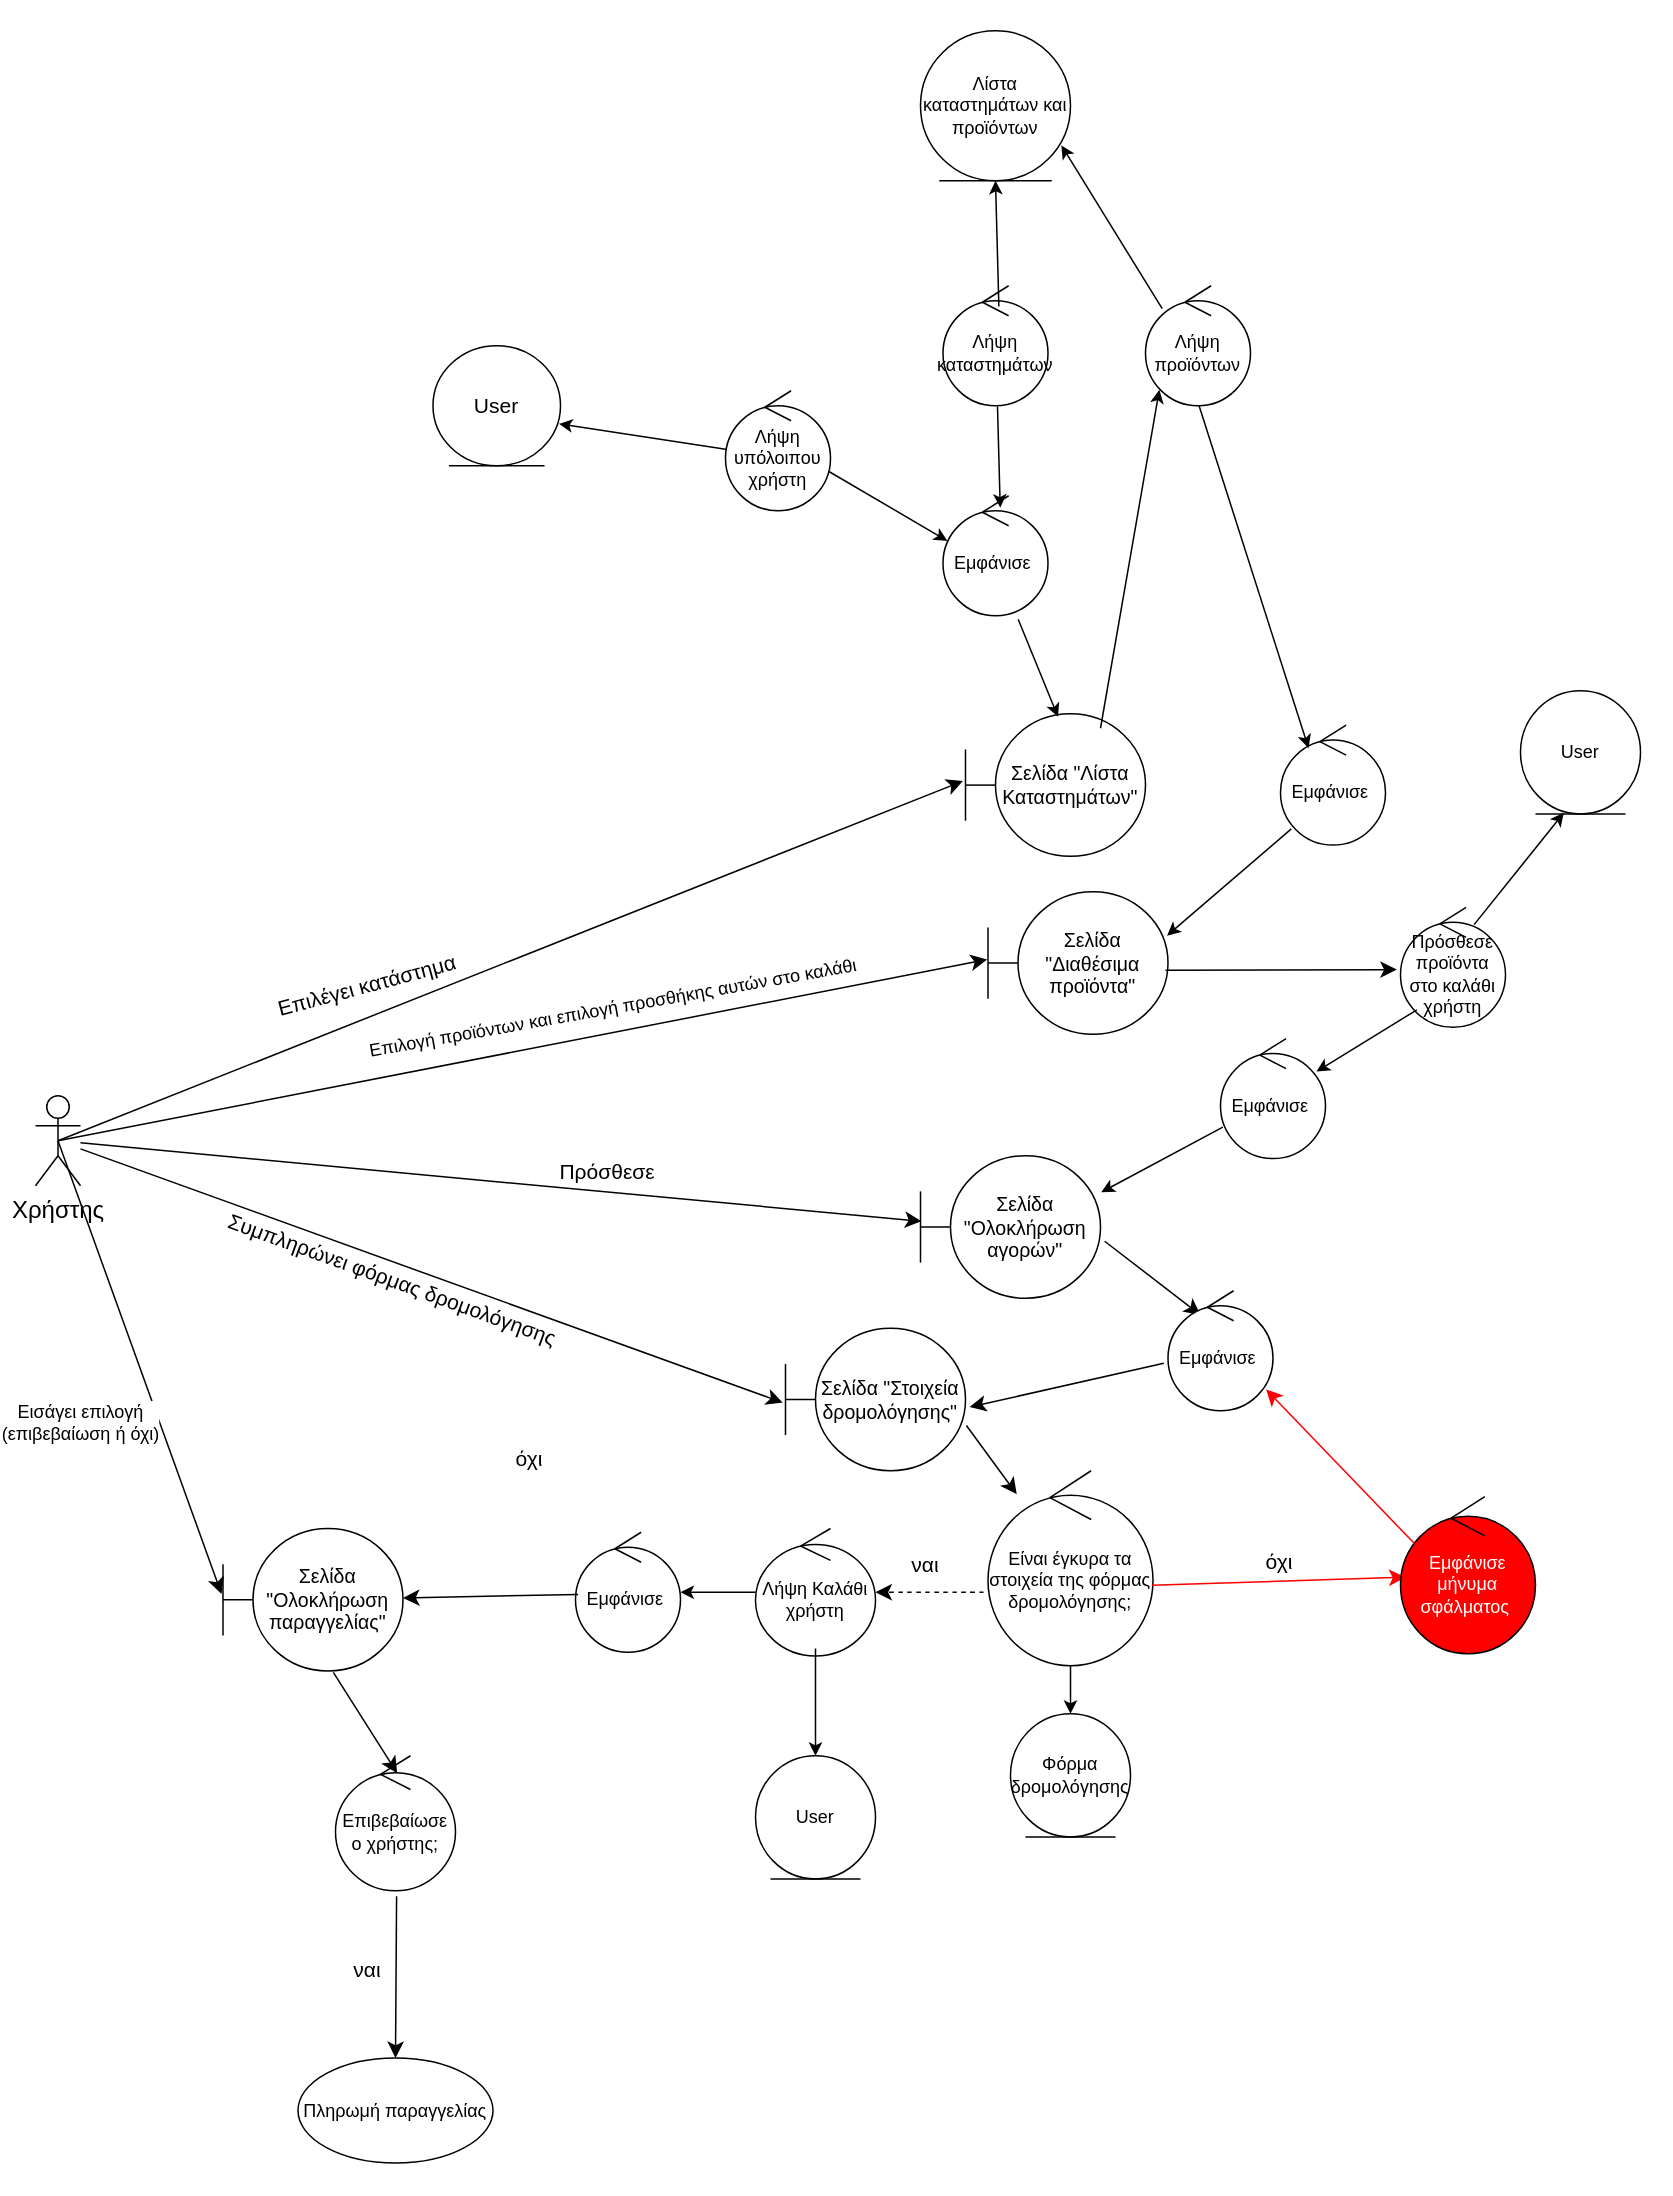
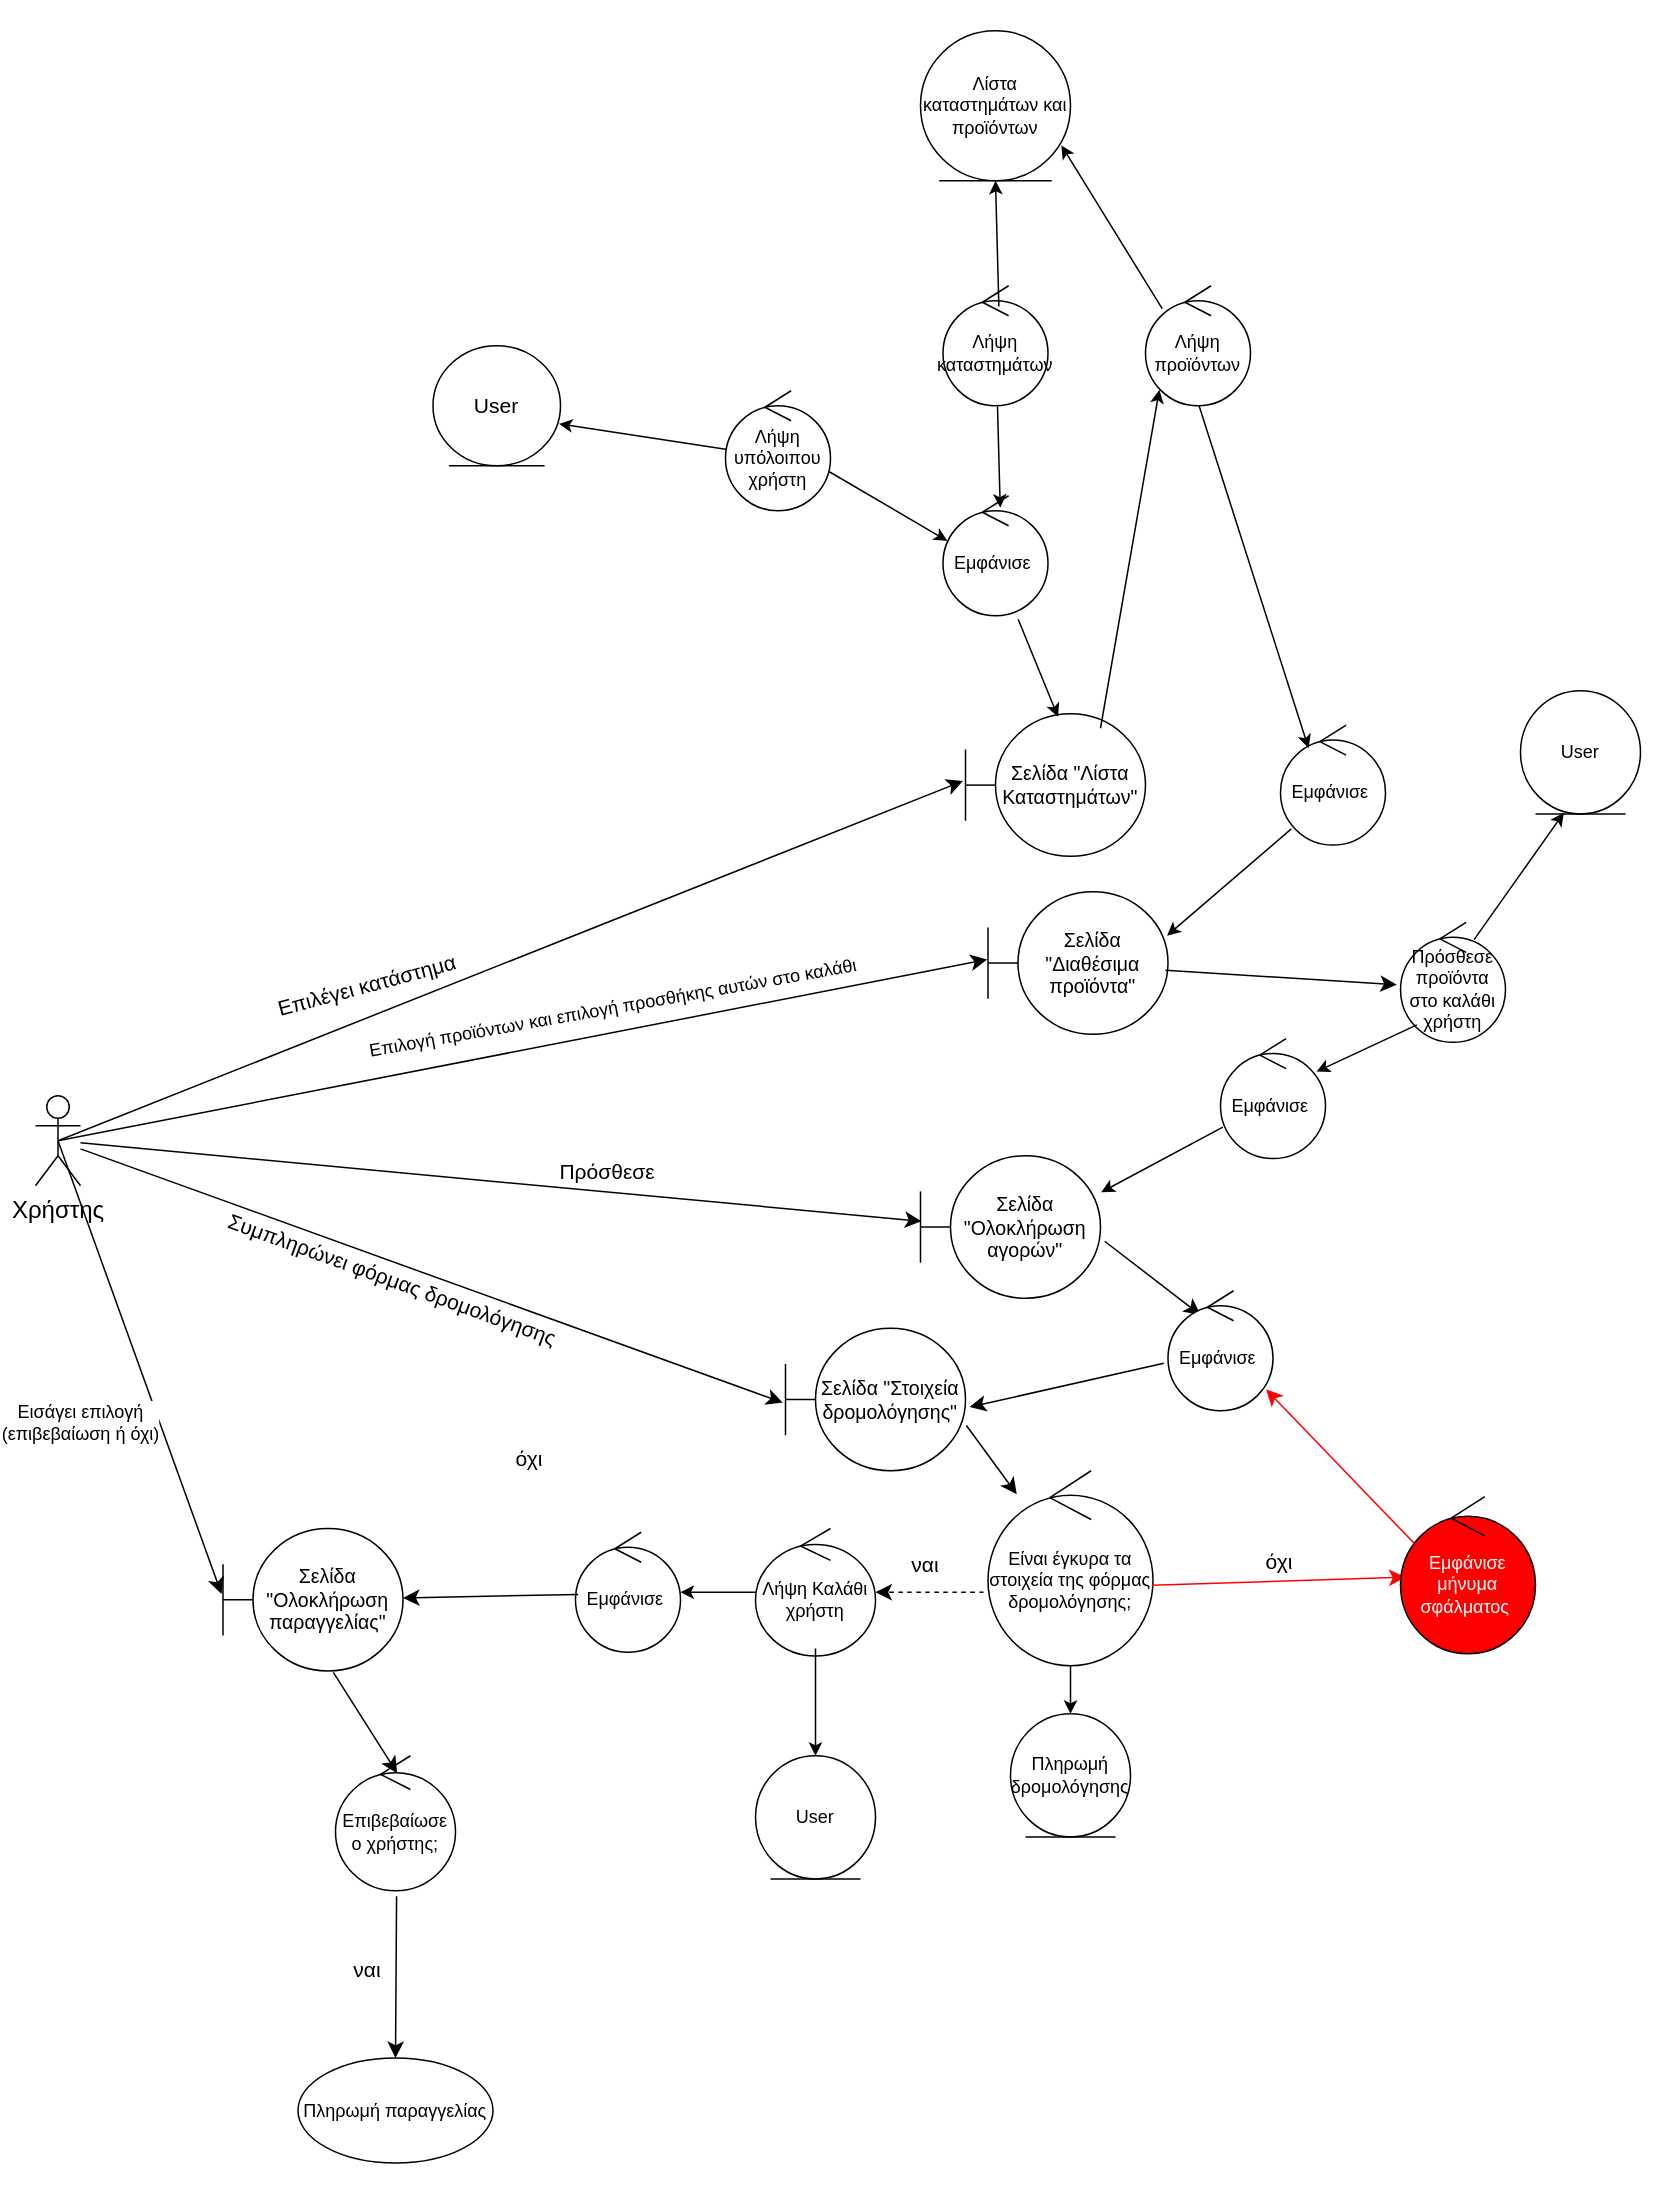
node "Πρόσθεσε προϊόντα στο καλάθι χρήστη": moved (1453, 967) -> (1453, 982)
node "Φόρμα δρομολόγησης": label "Φόρμα δρομολόγησης" -> "Πληρωμή δρομολόγησης"
